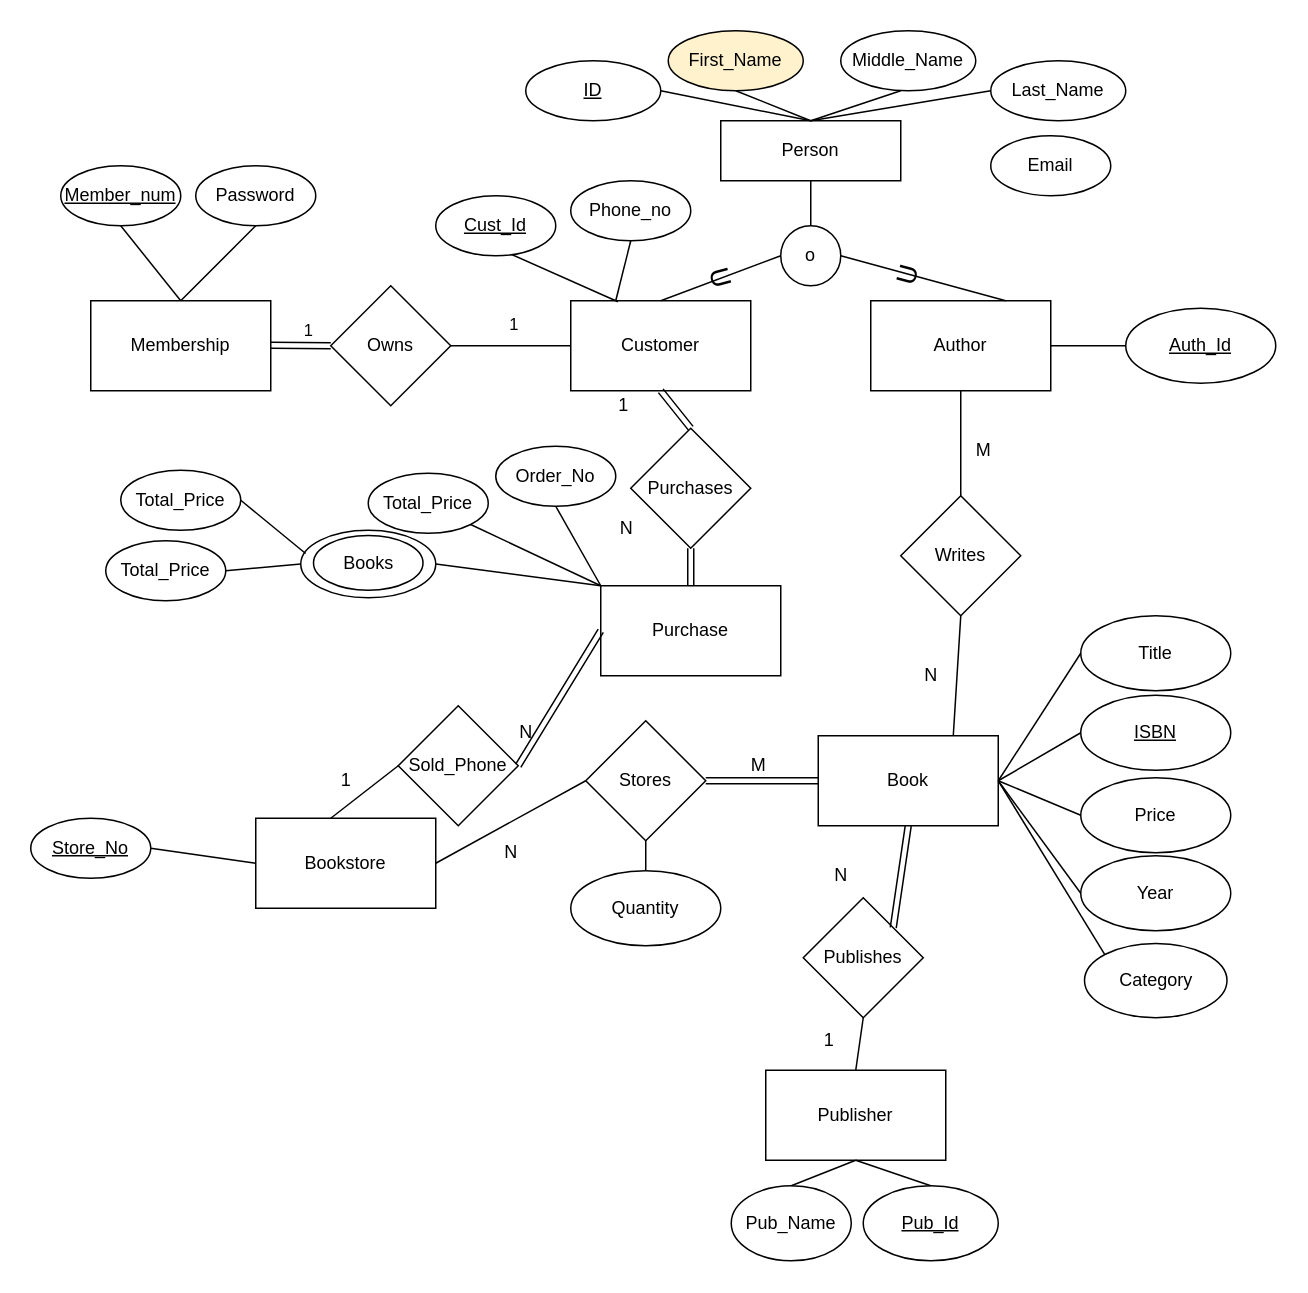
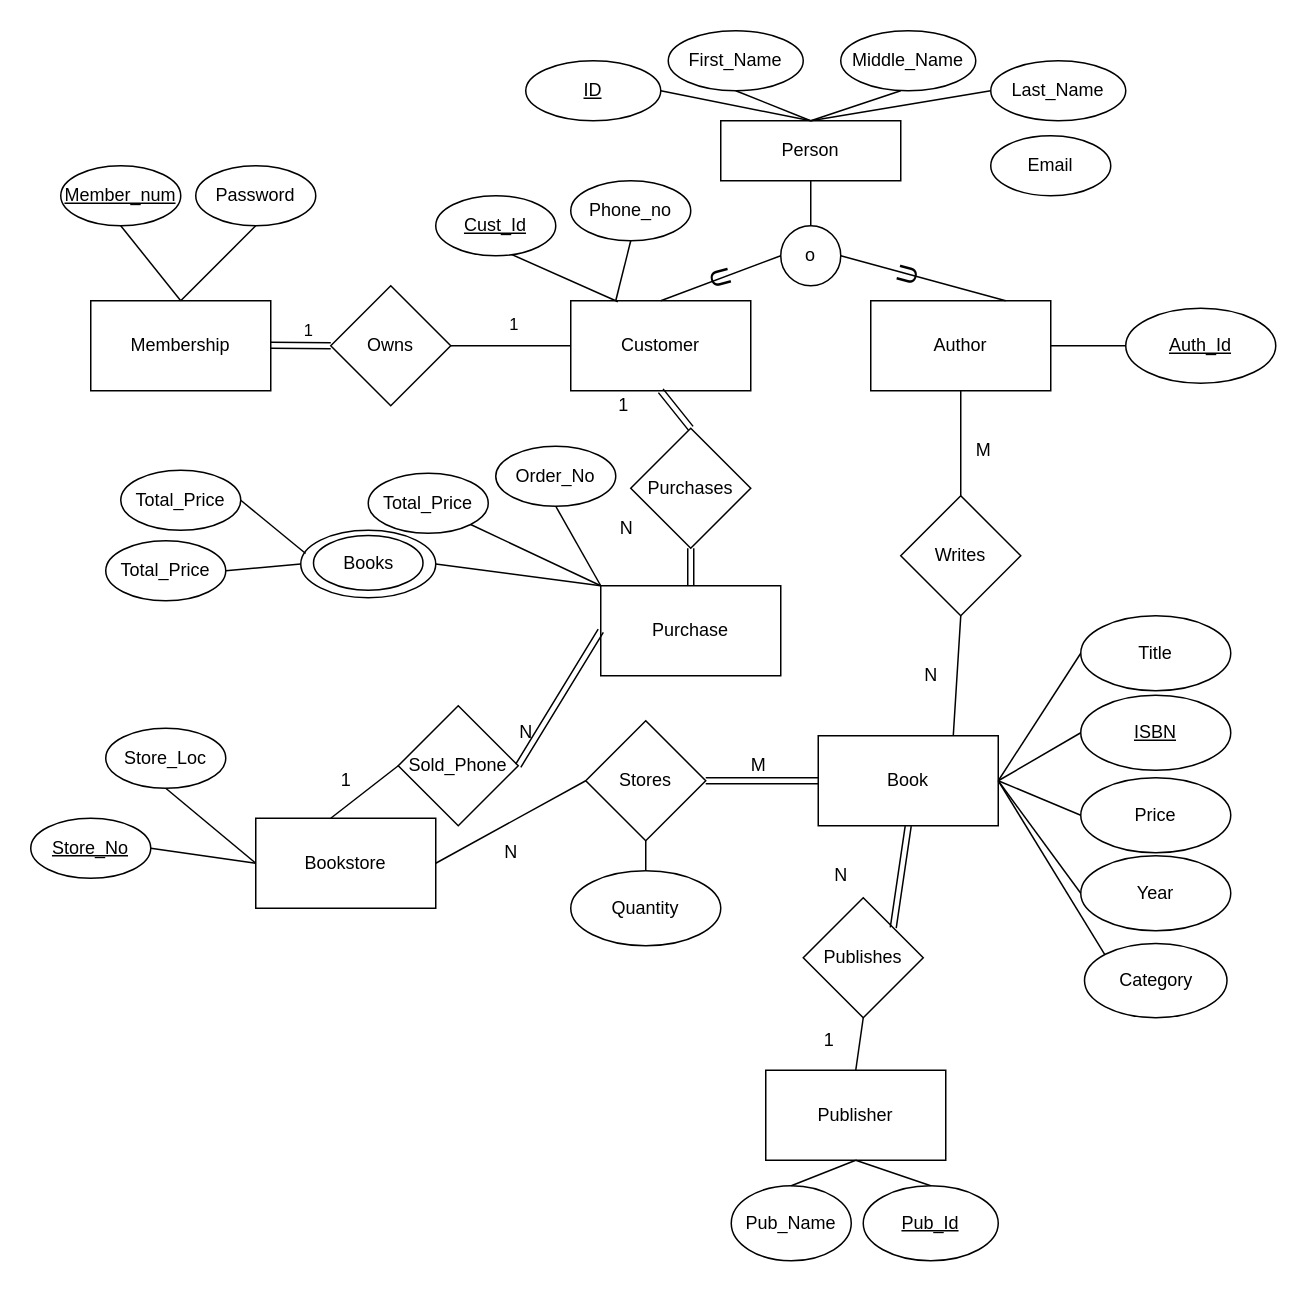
node "First_Name": fillcolor #fff2cc -> #ffffff
node "Store_Loc": added
edge "Store_Loc" -- "Bookstore": added
